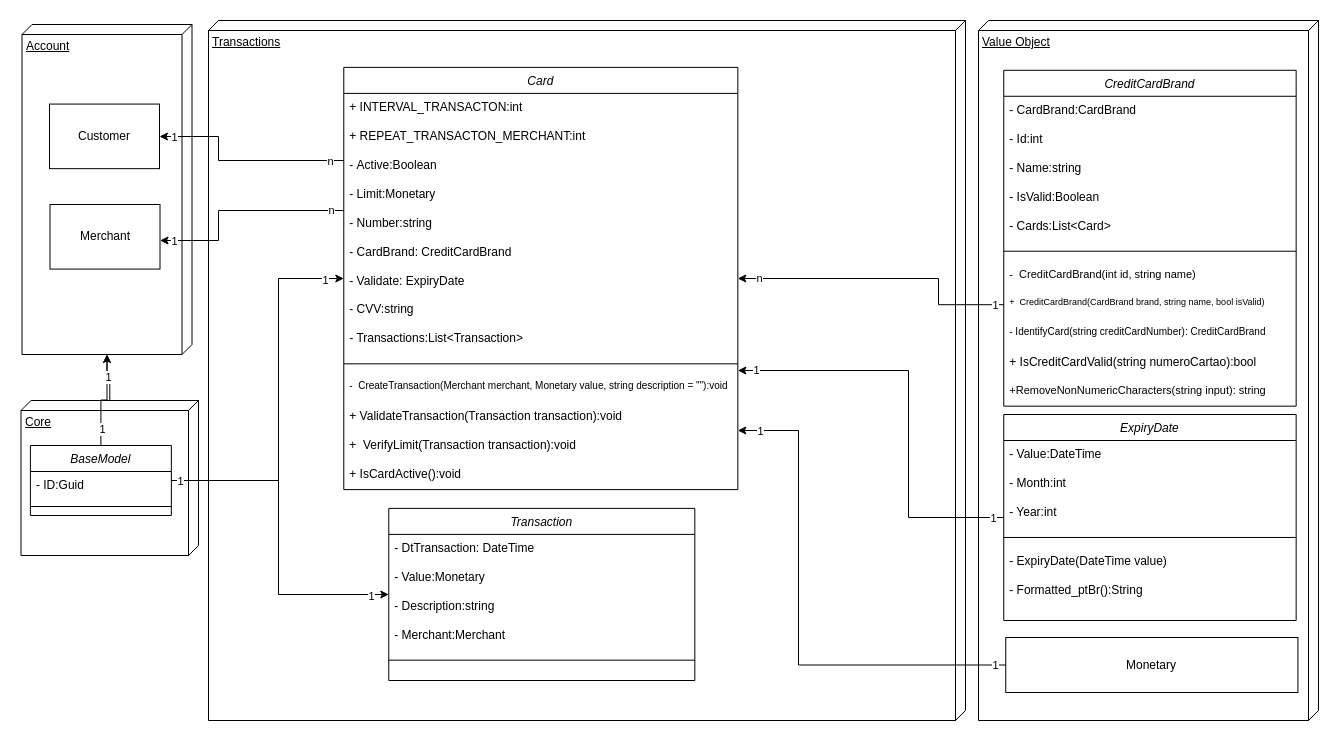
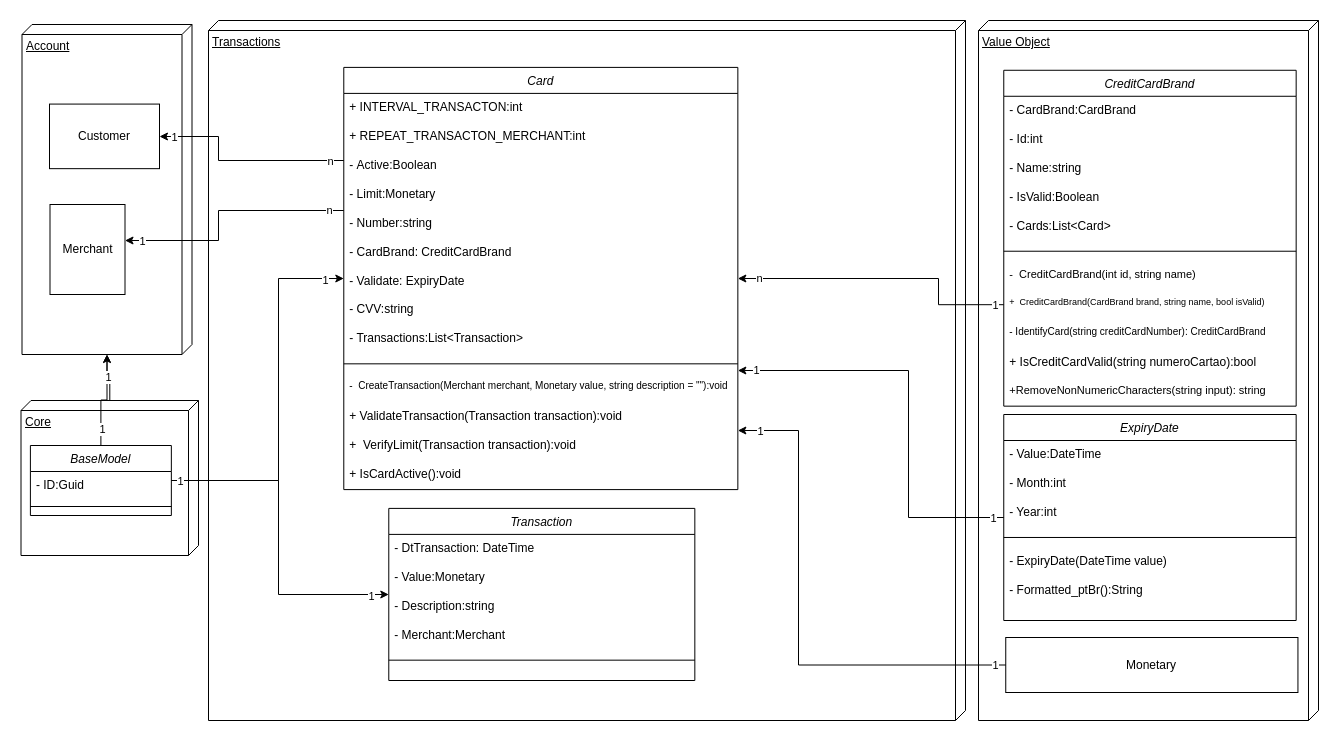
node "Merchant": size 110x65 -> 75x90
